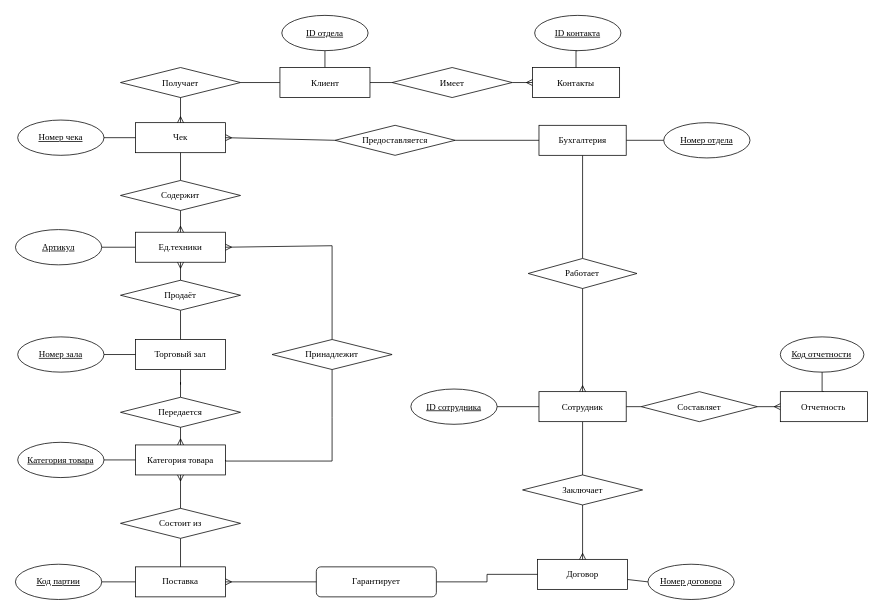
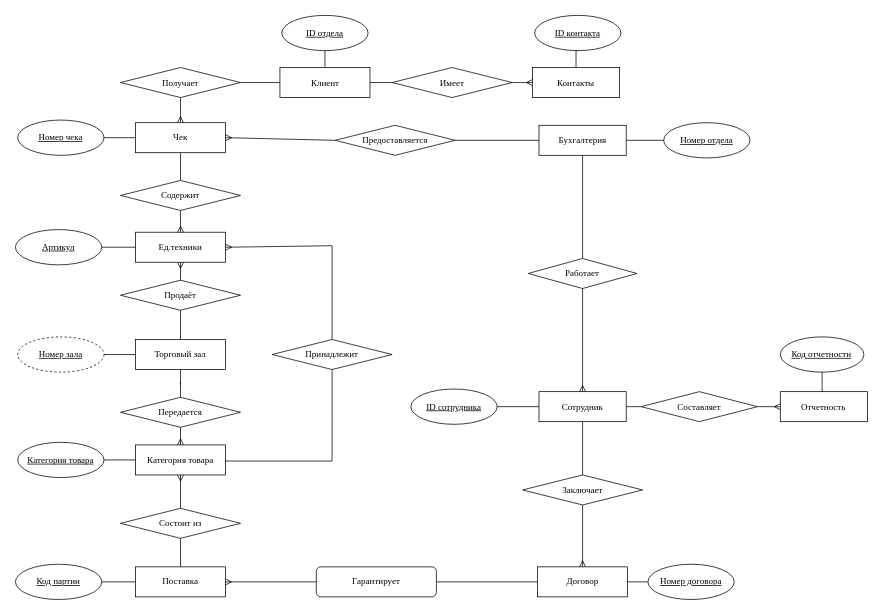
node "Номер зала": style solid -> dashed
node "Договор": moved (582, 574) -> (582, 582)
